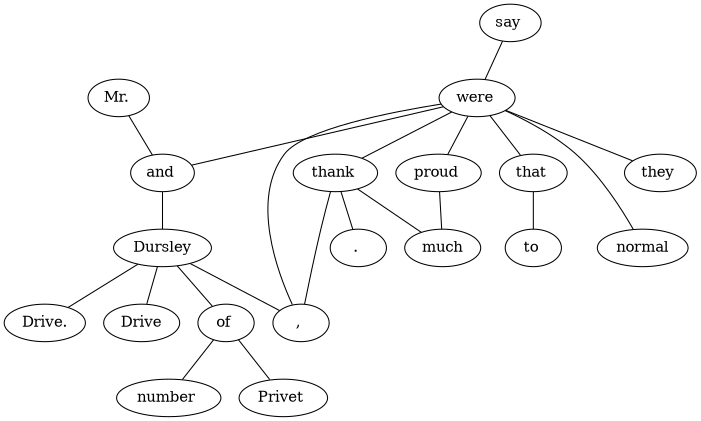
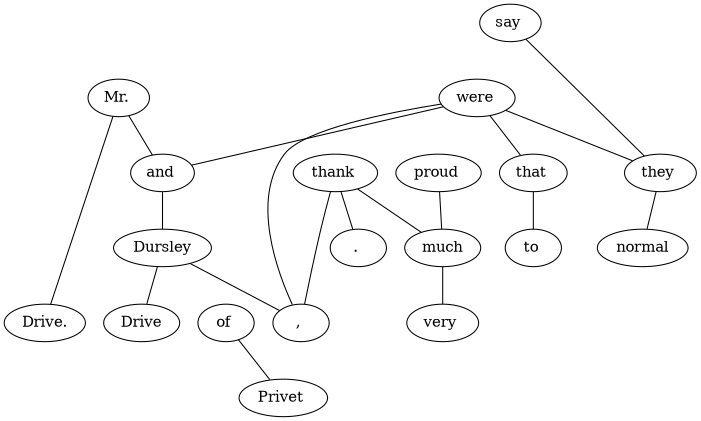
edge "say" -- "were": now "say" -- "they"
edge "were" -- "thank": removed
edge "were" -- "proud": removed
edge "were" -- "normal": now "they" -- "normal"
edge "Dursley" -- "Drive.": now "Mr." -- "Drive."
edge "Dursley" -- "of": removed
node "very": added
node "number": removed
